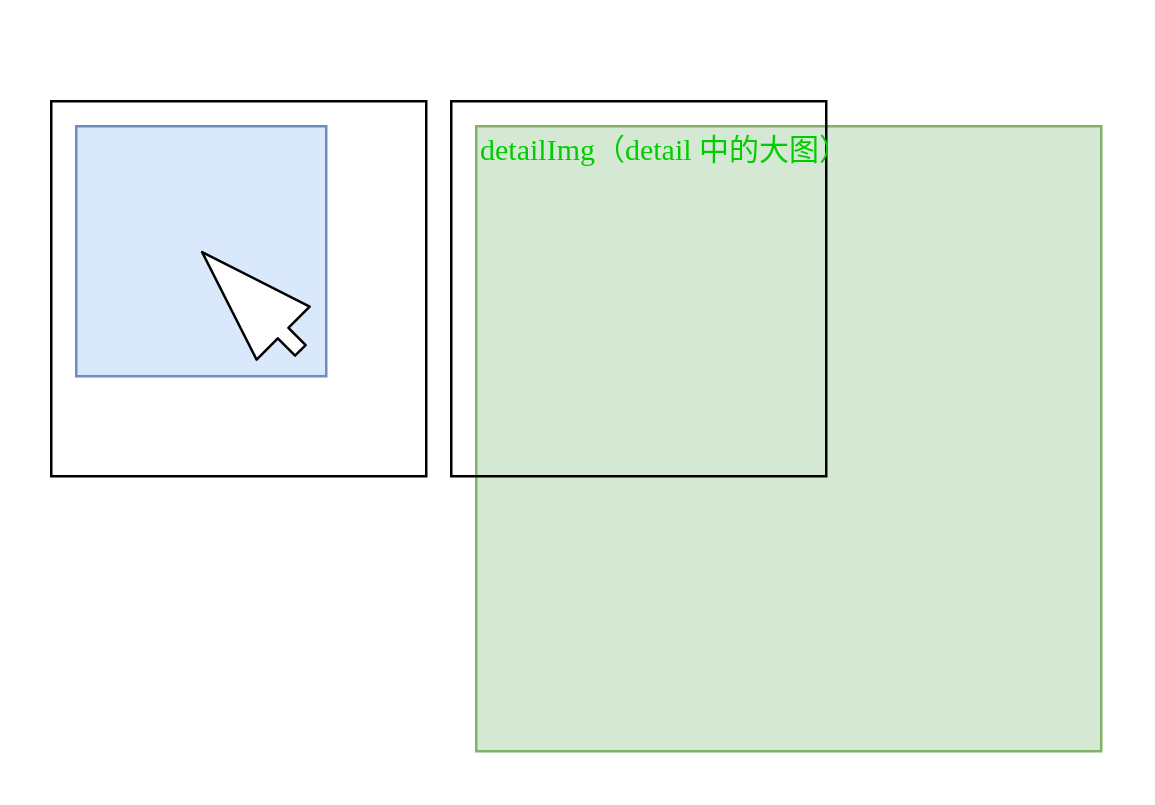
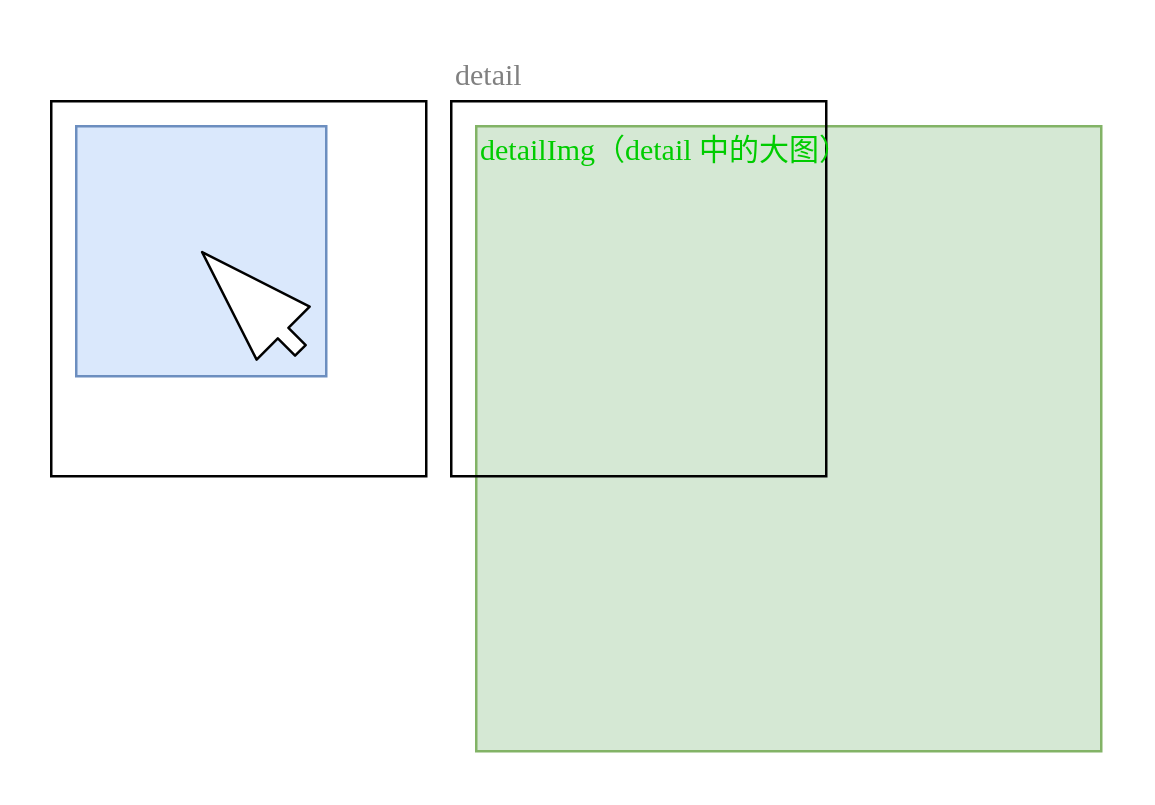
node "detail": added
